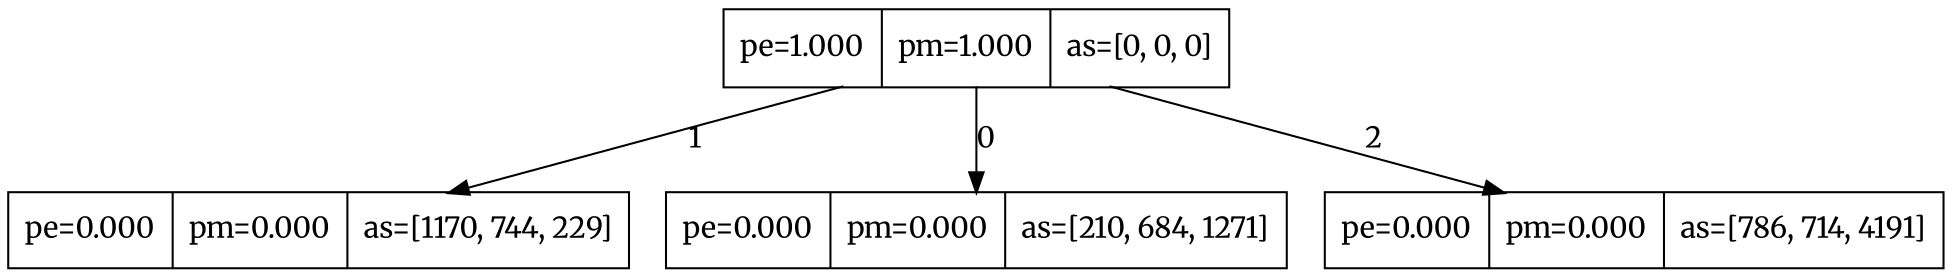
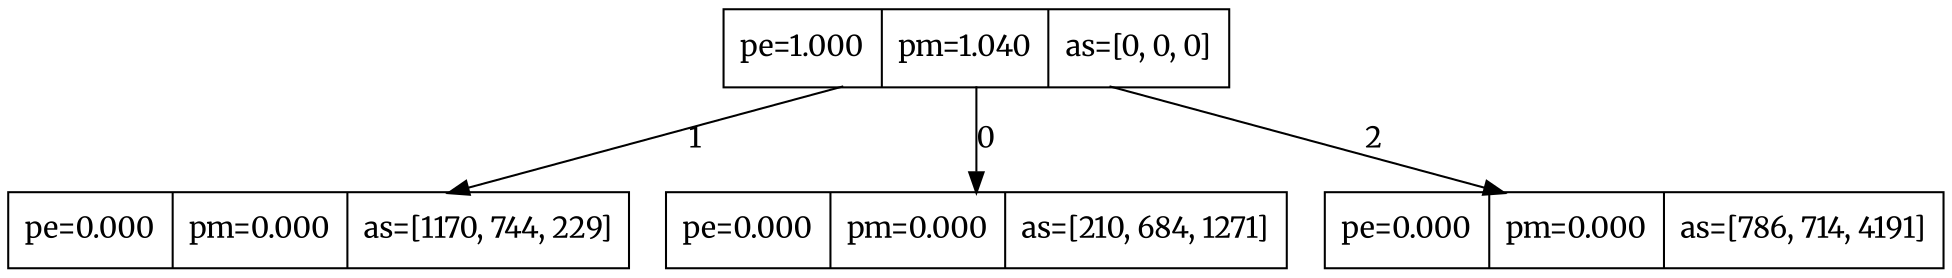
node "pe=1.000": text "pm=1.000" -> "pm=1.040"
